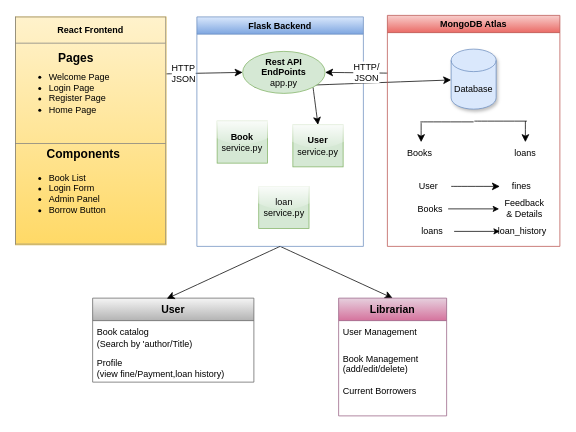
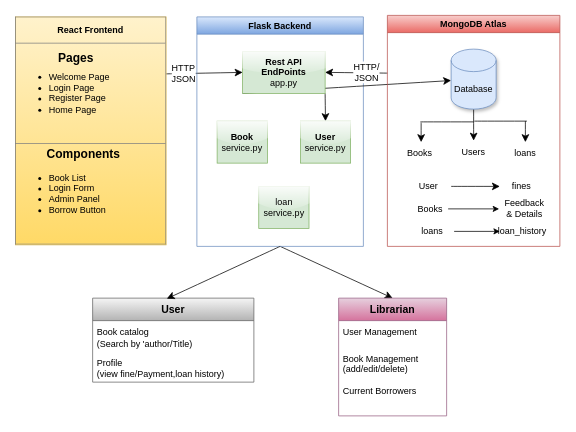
node "Rest API EndPoints app.py": shape ellipse -> rectangle
edge "Database" -> "Users": added
node "User service.py": moved (318, 146) -> (326, 142)
node "Users": added
